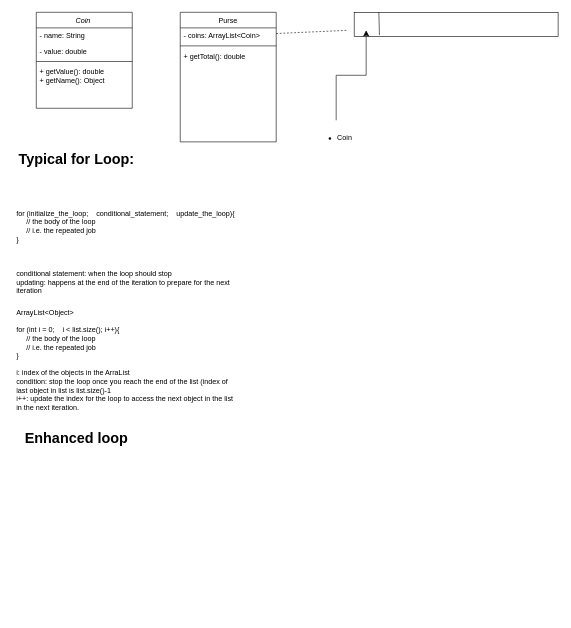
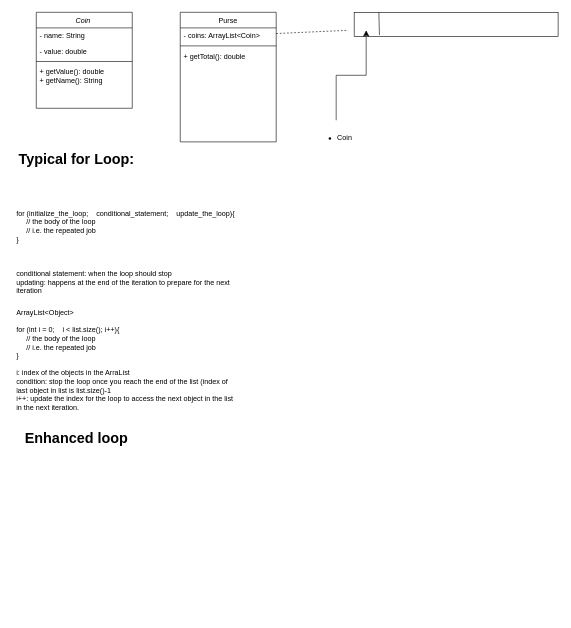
node "+ getValue(): double + getName(): Object": label "+ getValue(): double + getName(): Object" -> "+ getValue(): double + getName(): String"
